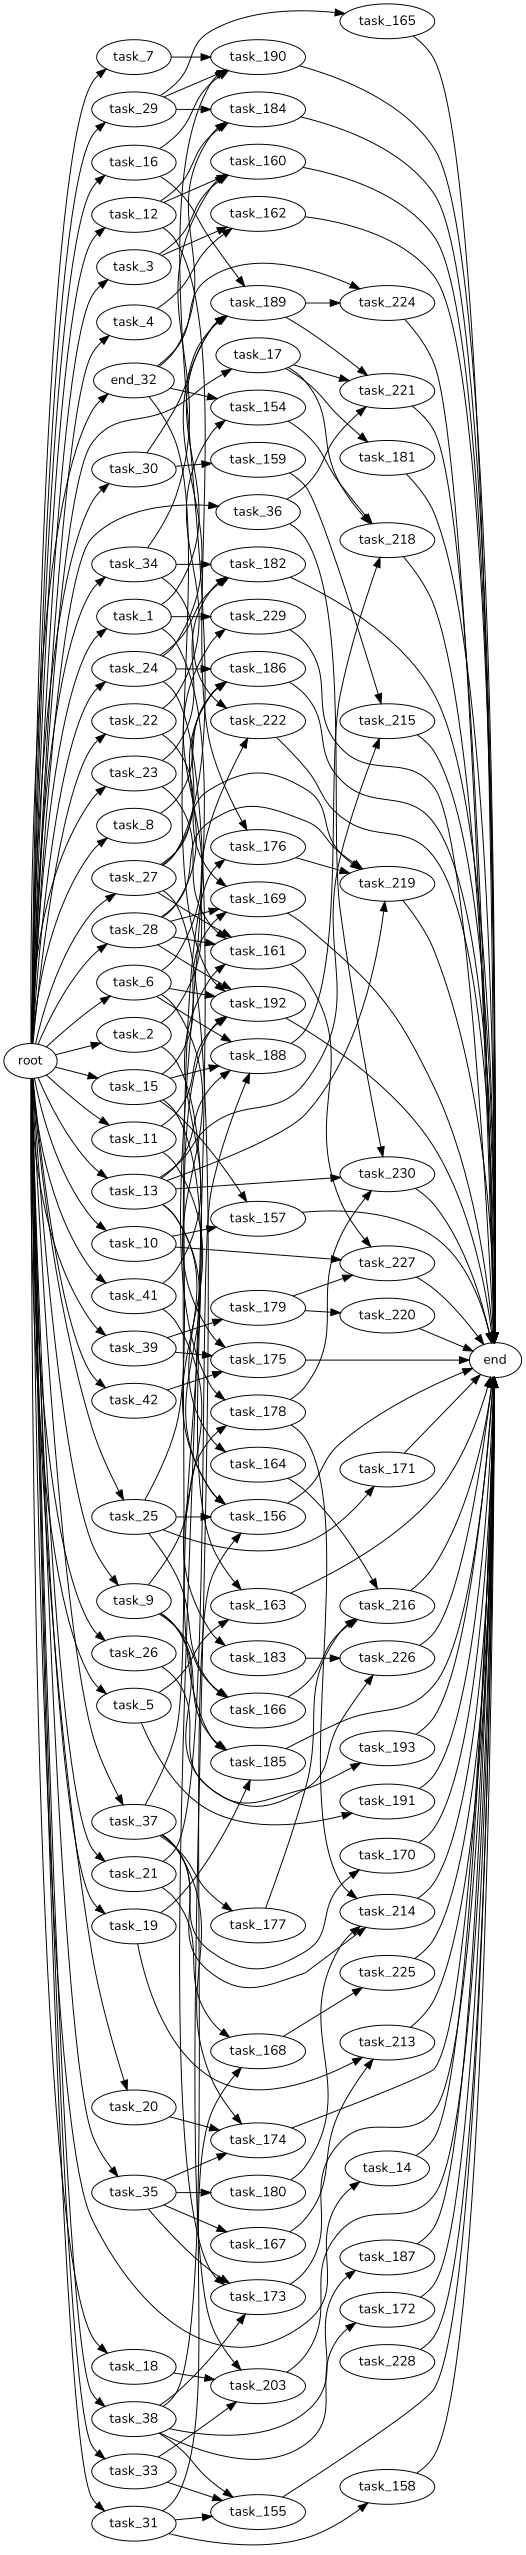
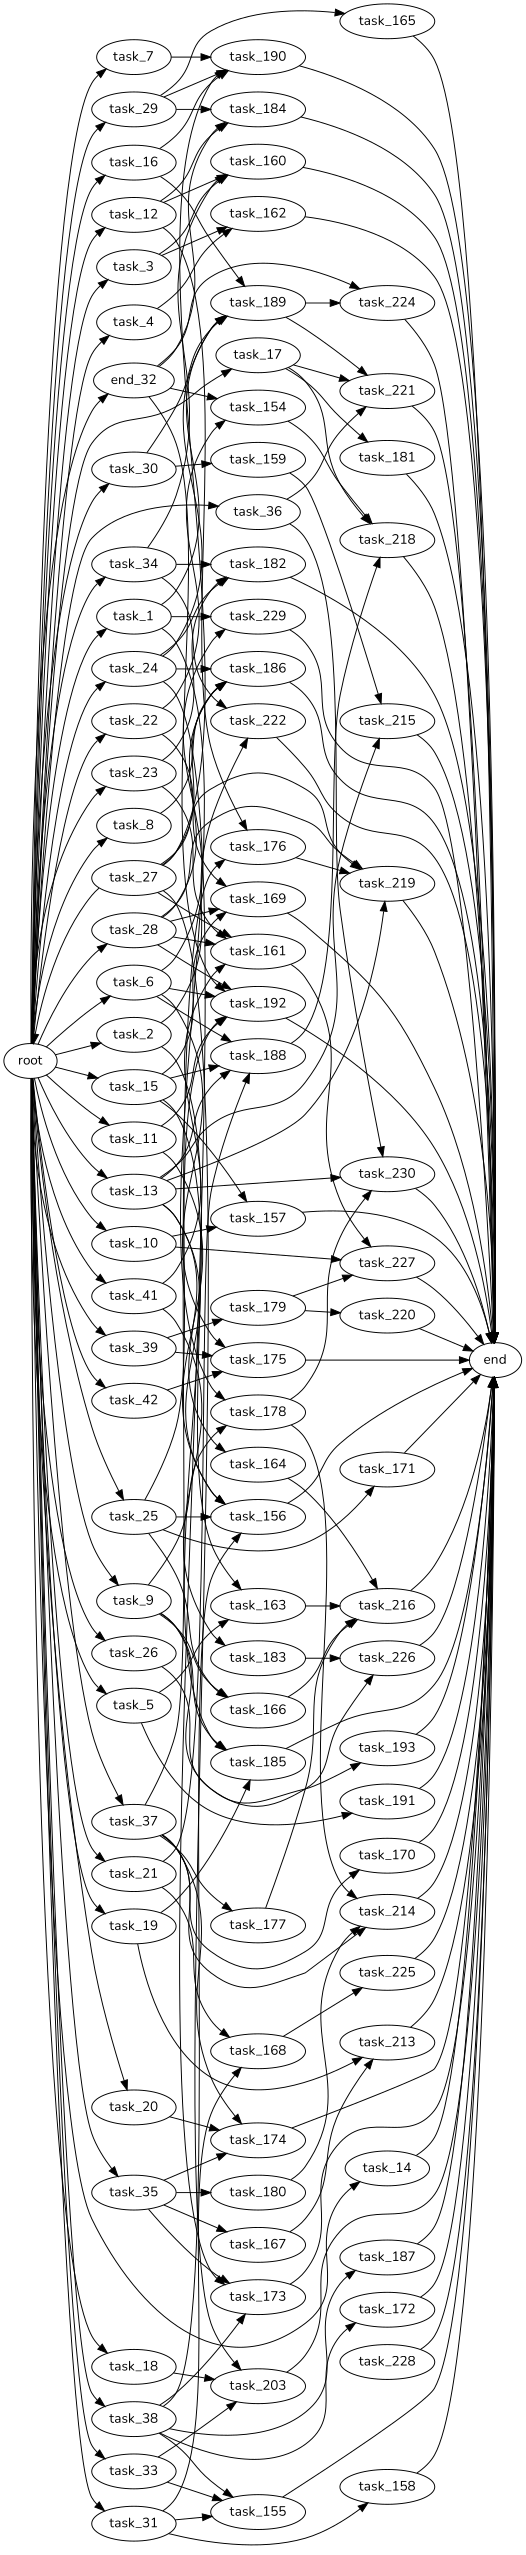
edge "root" -> "task_27": reversed
edge "task_163" -> "end": now "task_163" -> "task_216"
